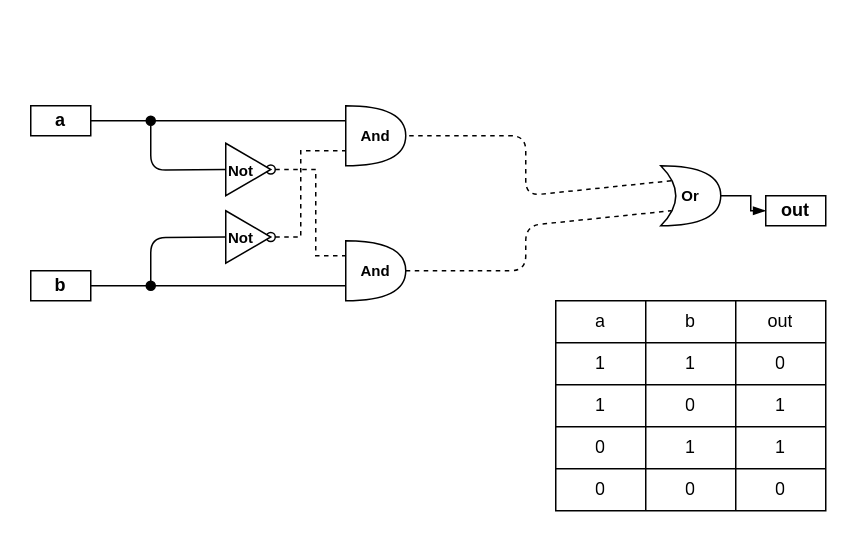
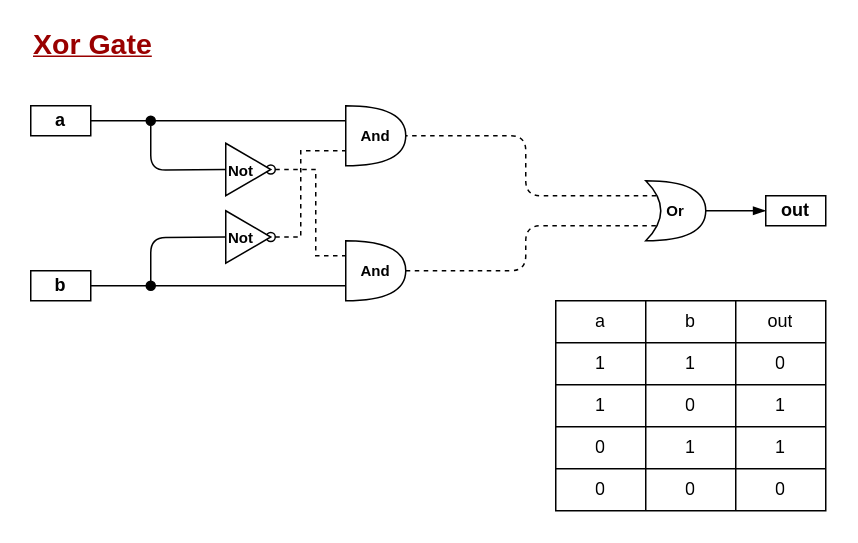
node "Xor Gate": added
node "Or": moved (691, 196) -> (676, 211)
